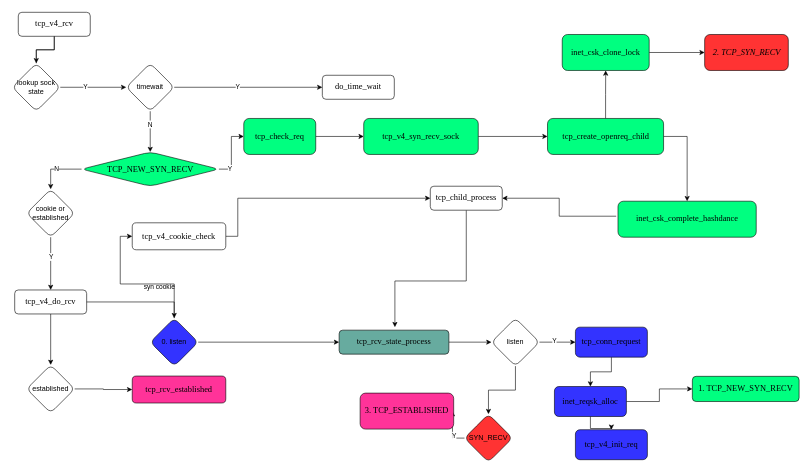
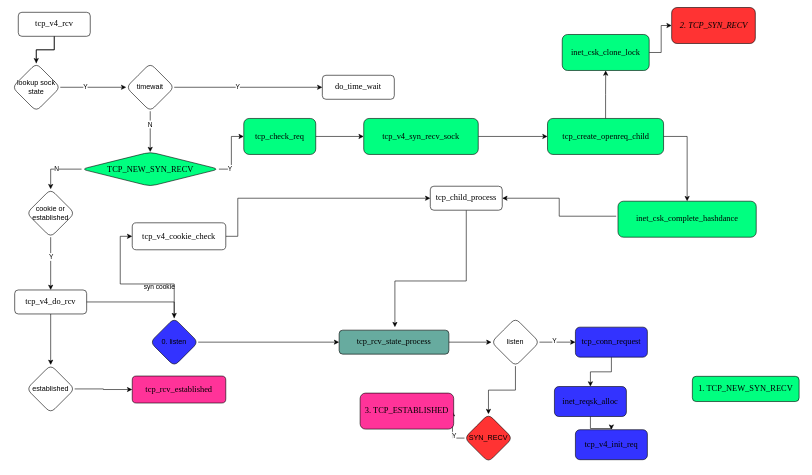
node "2. TCP_SYN_RECV": moved (747, 53) -> (714, 26)
edge "inet_reqsk_alloc" -> "1. TCP_NEW_SYN_RECV": removed
